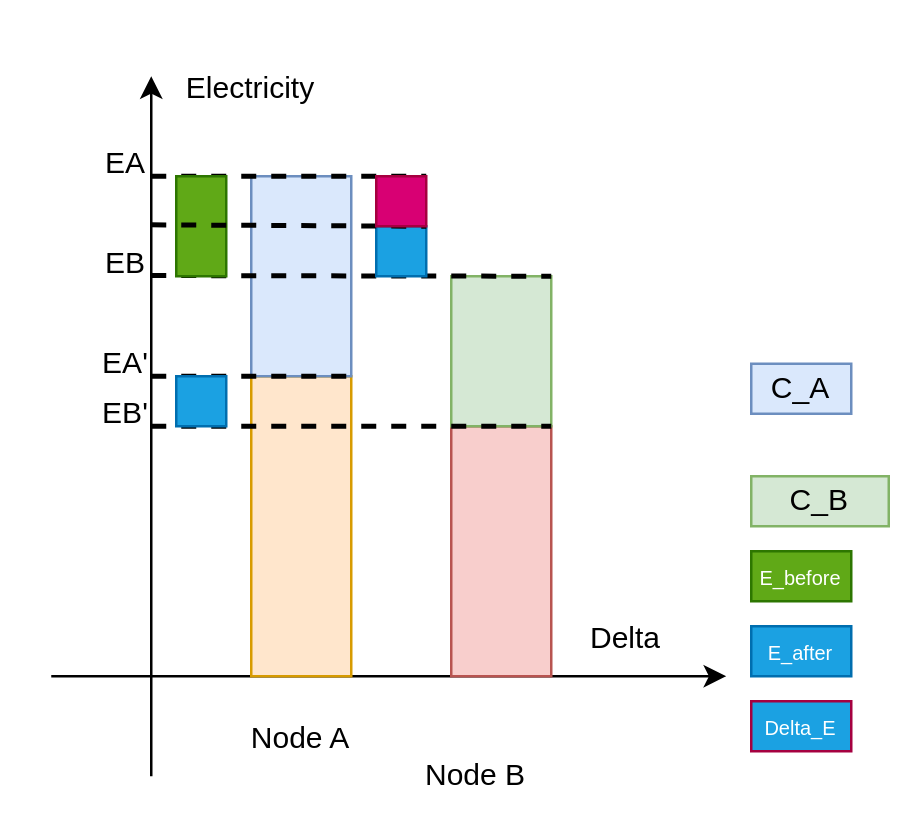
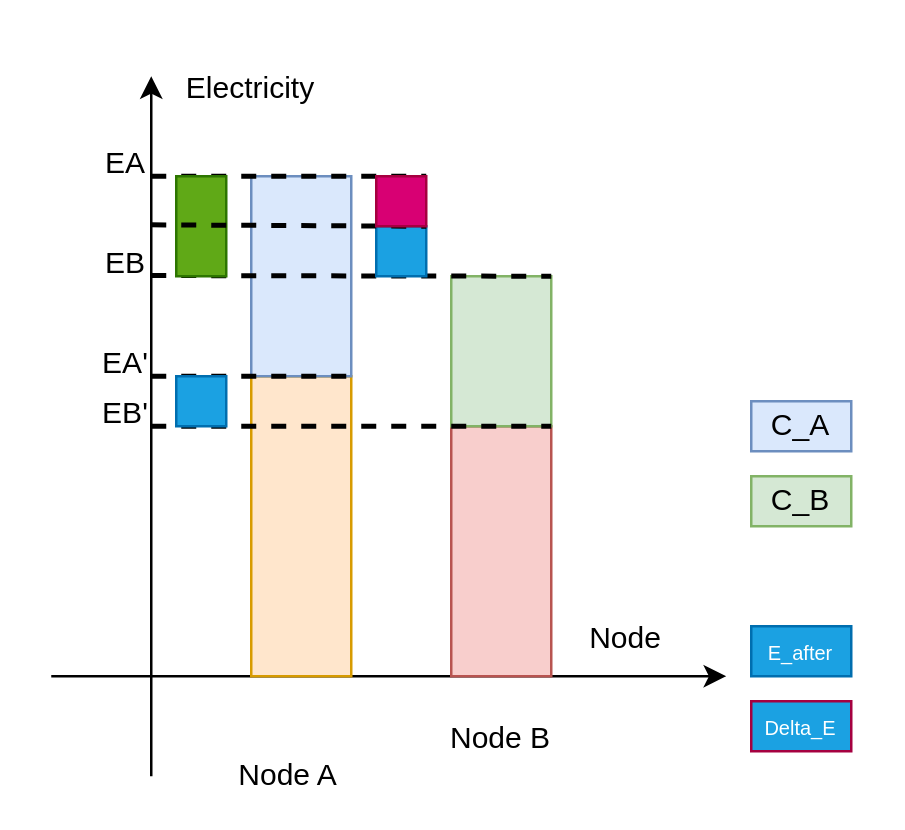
node "C_A": moved (801, 389) -> (801, 426)
node "C_B": size 138x50 -> 100x50
node "E_before": removed
node "Delta": label "Delta" -> "Node"
node "Node A": moved (301, 739) -> (289, 776)
node "Node B": moved (476, 776) -> (501, 739)
